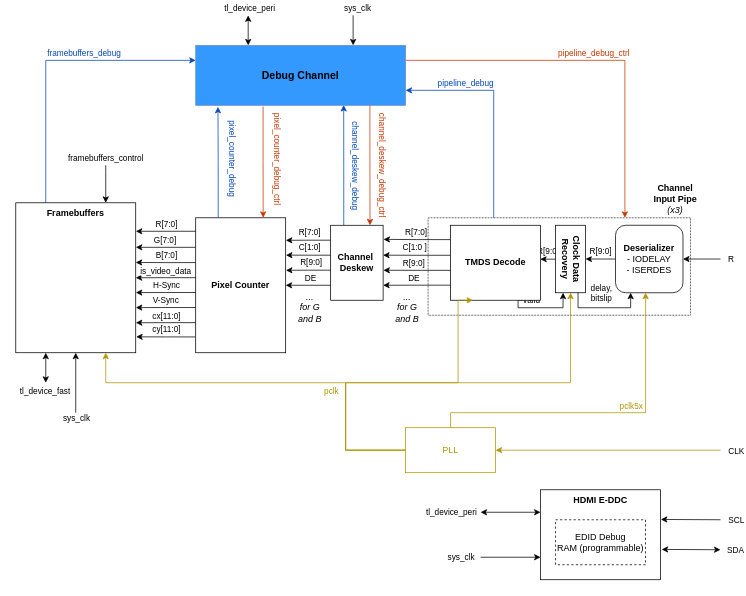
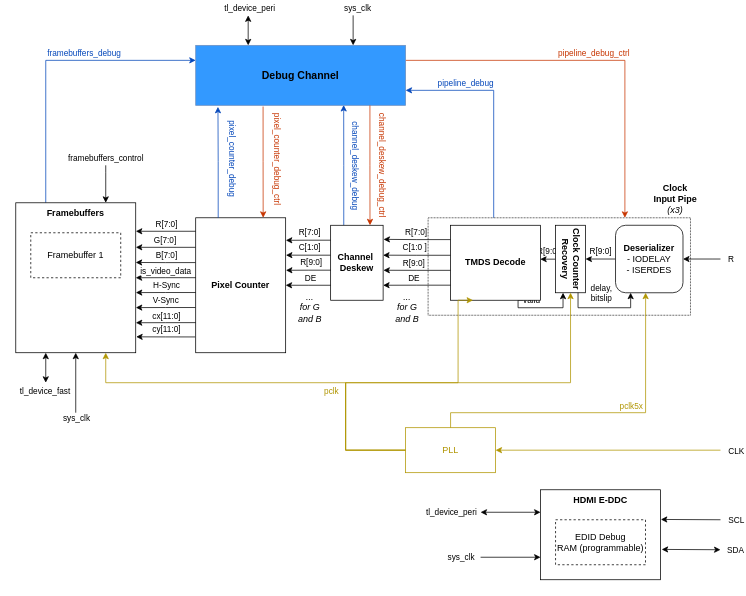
node "Channel Input Pipe (x3)": label "Channel Input Pipe (x3)" -> "Clock Input Pipe (x3)"
node "Clock Data Recovery": label "Clock Data Recovery" -> "Clock Counter Recovery"
node "Framebuffer 1": added
